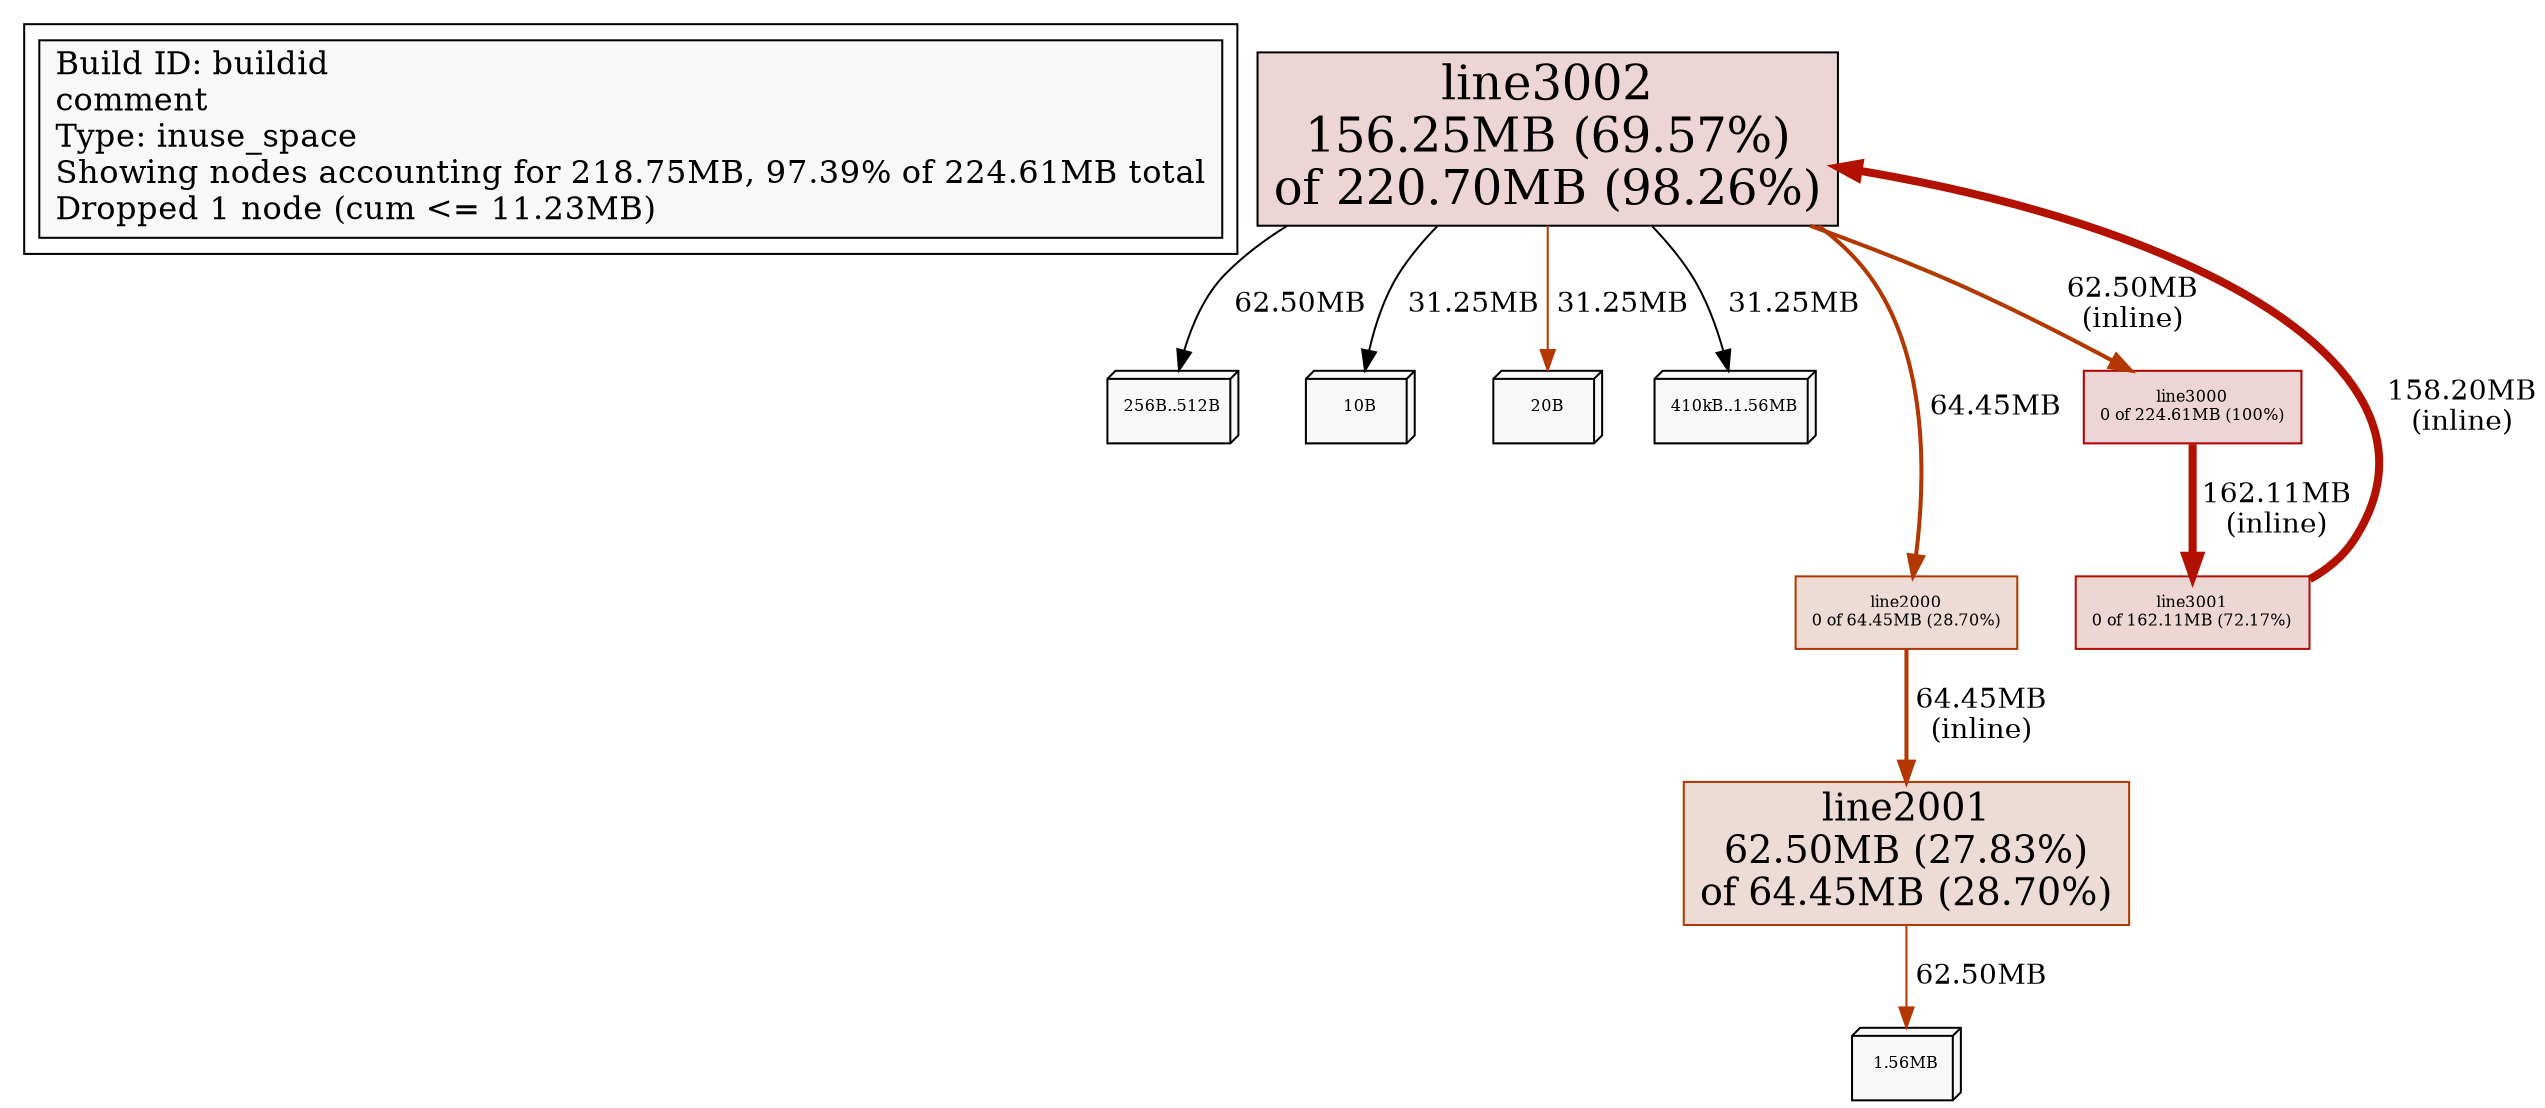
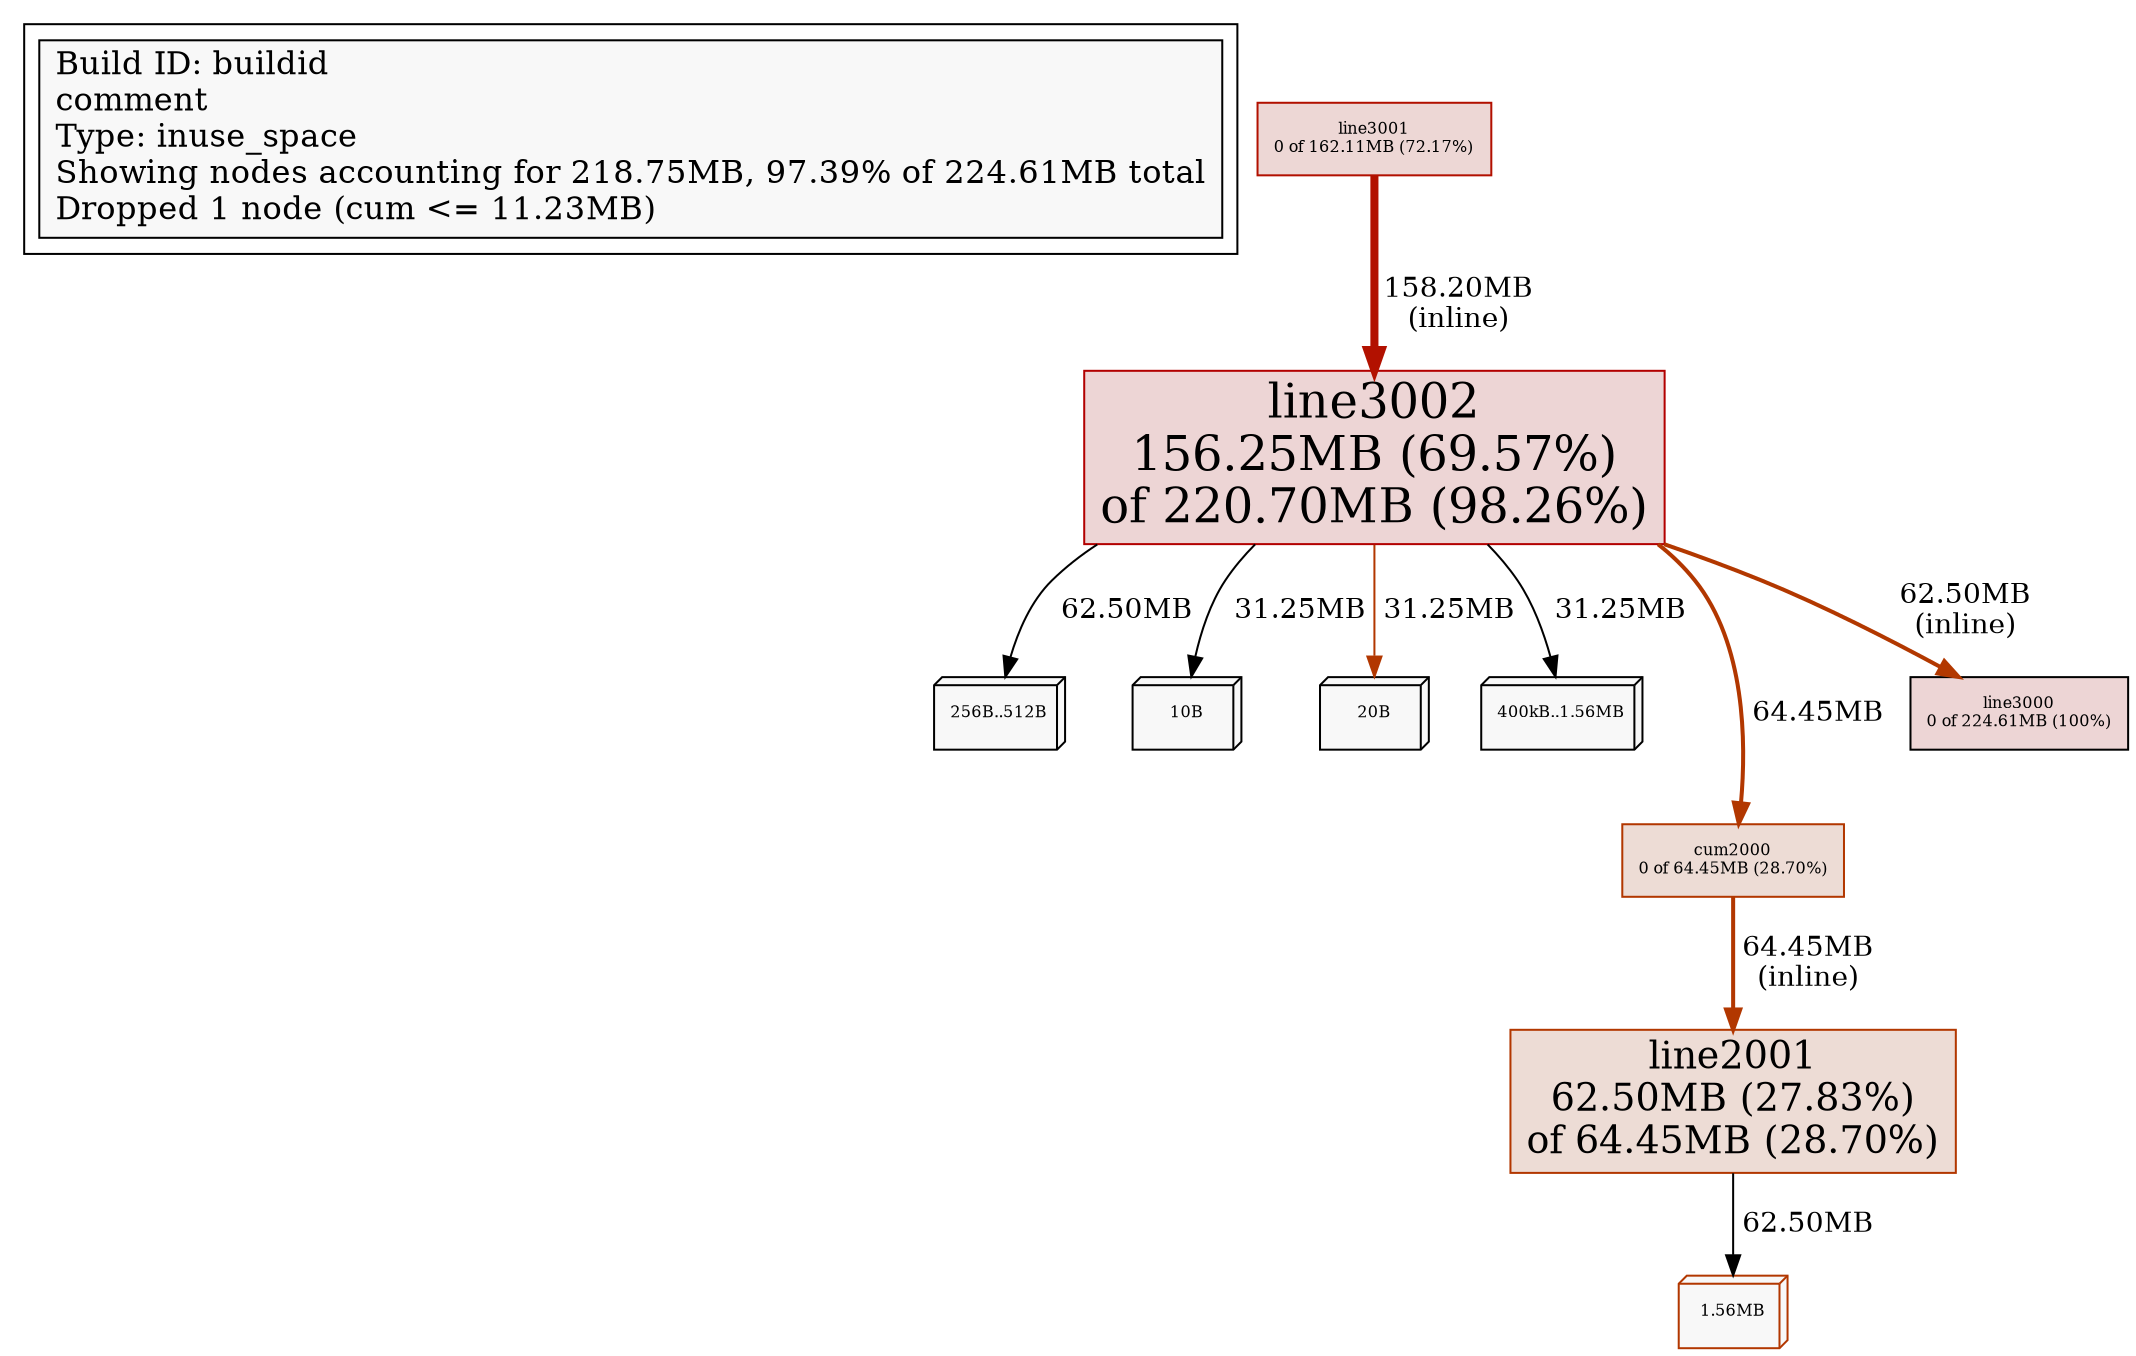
node "line3002 156.25MB (69.57%) of 220.70MB (98.26%)": color black -> #b20000
node "410kB..1.56MB": label "410kB..1.56MB" -> "400kB..1.56MB"
node "line3000 0 of 224.61MB (100%)": color #b20000 -> black
edge "line3000 0 of 224.61MB (100%)" -> "line3001 0 of 162.11MB (72.17%)": removed, label "162.11MB (inline)"
node "line2000 0 of 64.45MB (28.70%)": label "line2000 0 of 64.45MB (28.70%)" -> "cum2000 0 of 64.45MB (28.70%)"
edge "line2001 62.50MB (27.83%) of 64.45MB (28.70%)" -> "1.56MB": color #b23700 -> black
node "1.56MB": color black -> #b23700
